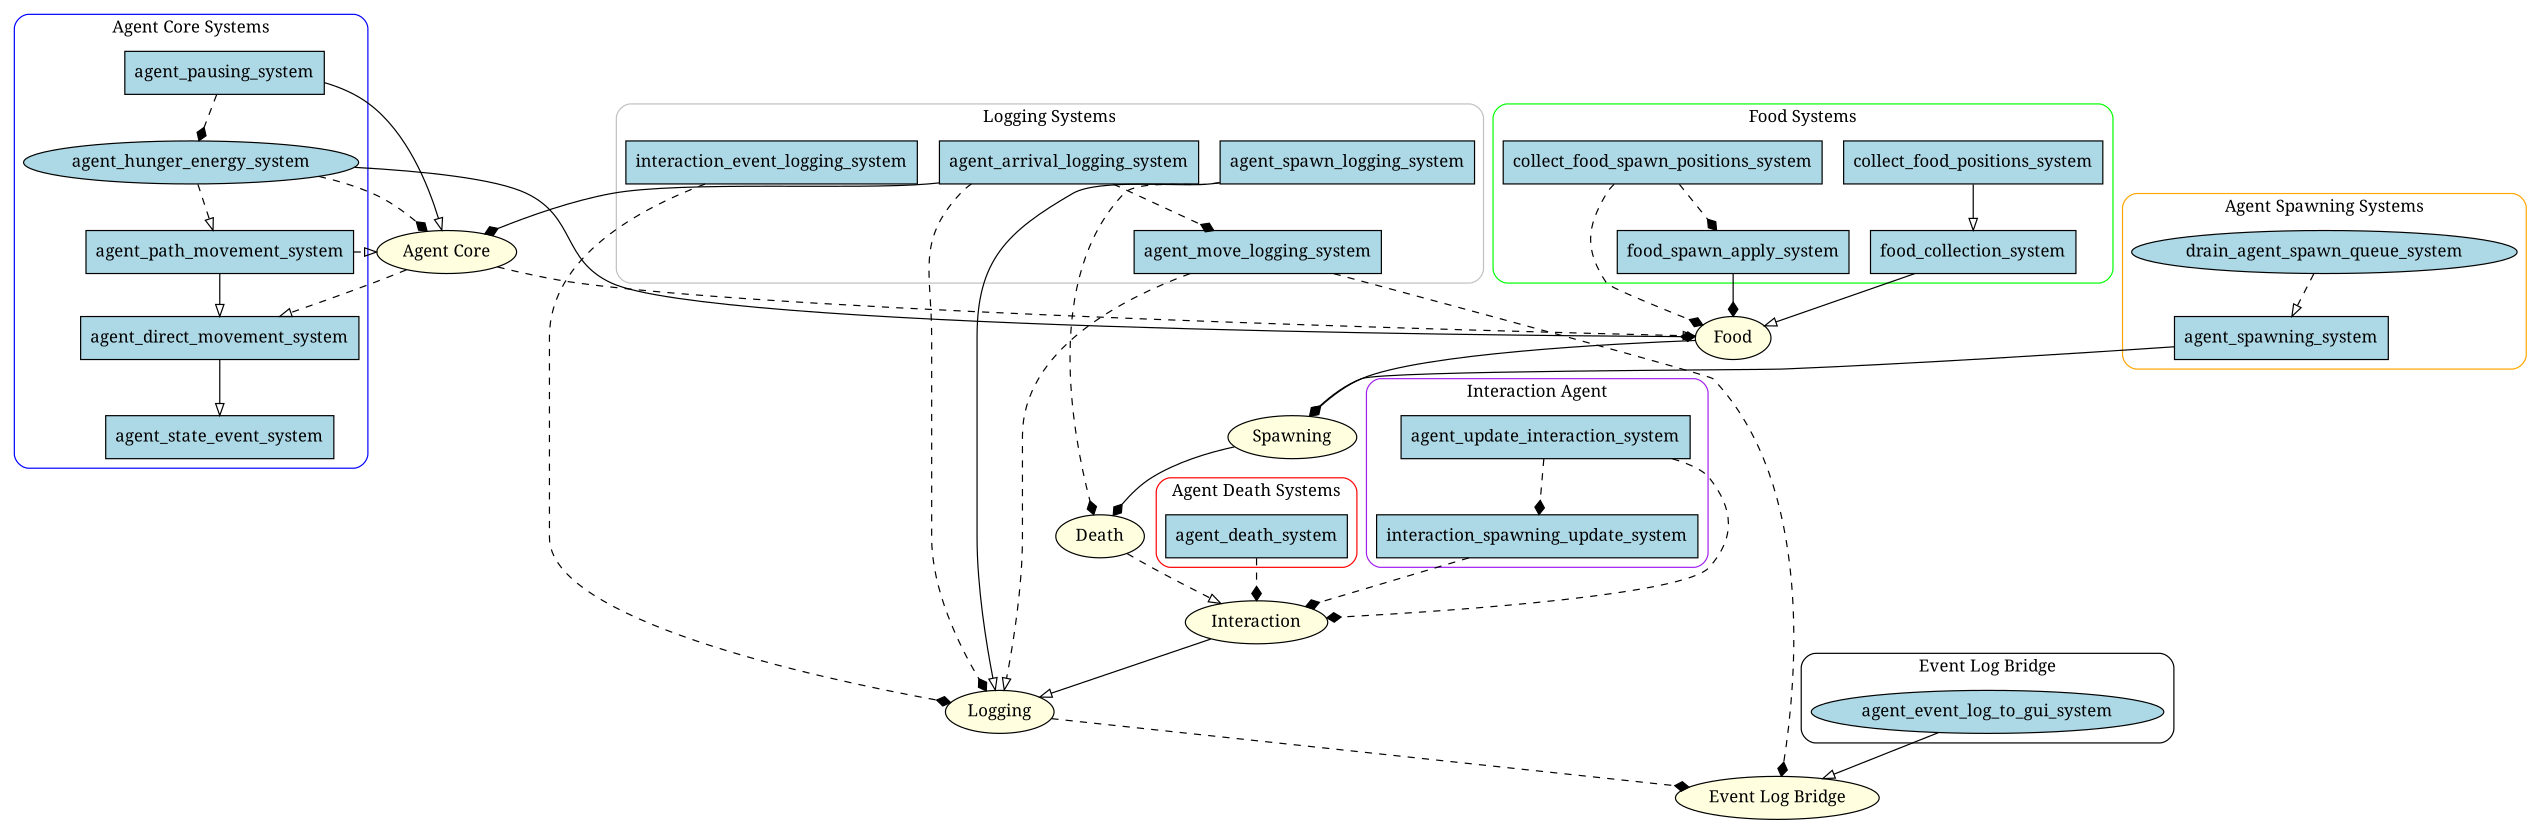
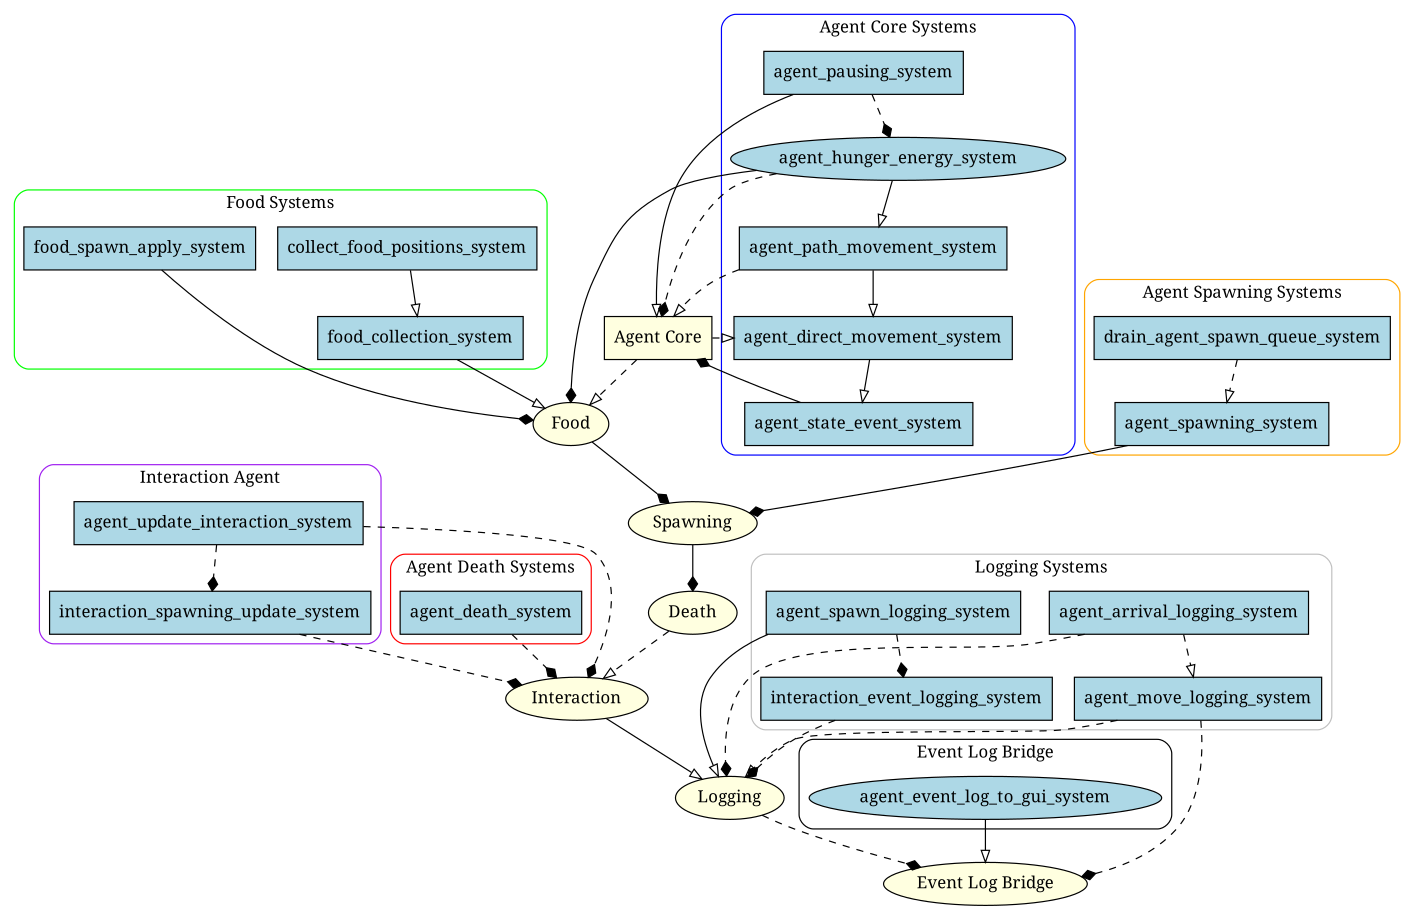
node "collect_food_spawn_positions_system": removed
edge "agent_arrival_logging_system" -> "Agent Core": now "agent_state_event_system" -> "Agent Core"
edge "agent_hunger_energy_system" -> "agent_path_movement_system": style dashed -> solid
edge "agent_arrival_logging_system" -> "agent_move_logging_system": arrowhead diamond -> onormal
node "Agent Core": shape ellipse -> box
node "drain_agent_spawn_queue_system": shape ellipse -> box
edge "agent_spawn_logging_system" -> "Death": now "agent_spawn_logging_system" -> "interaction_event_logging_system"
